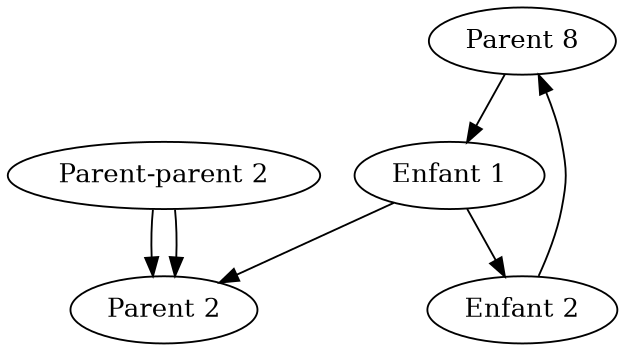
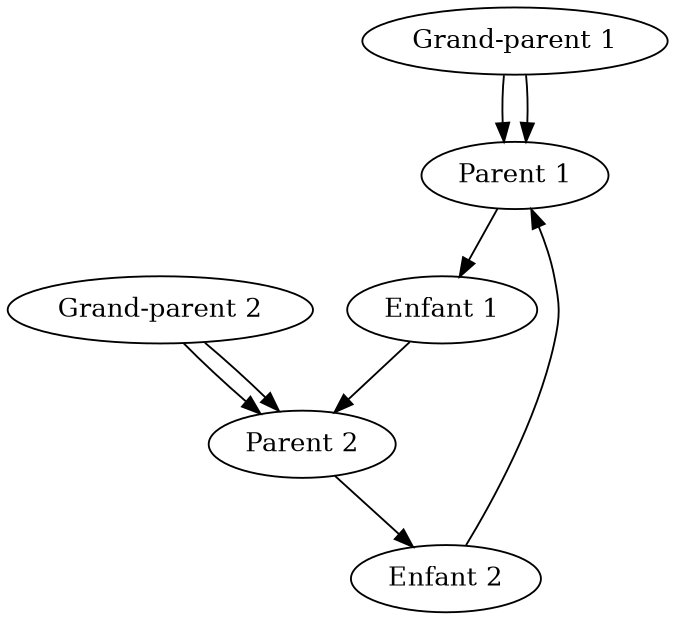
node "Grand-parent 1": added
node "Parent 8": label "Parent 8" -> "Parent 1"
node "Parent-parent 2": label "Parent-parent 2" -> "Grand-parent 2"
edge "Enfant 1" -> "Enfant 2": now "Parent 2" -> "Enfant 2"
